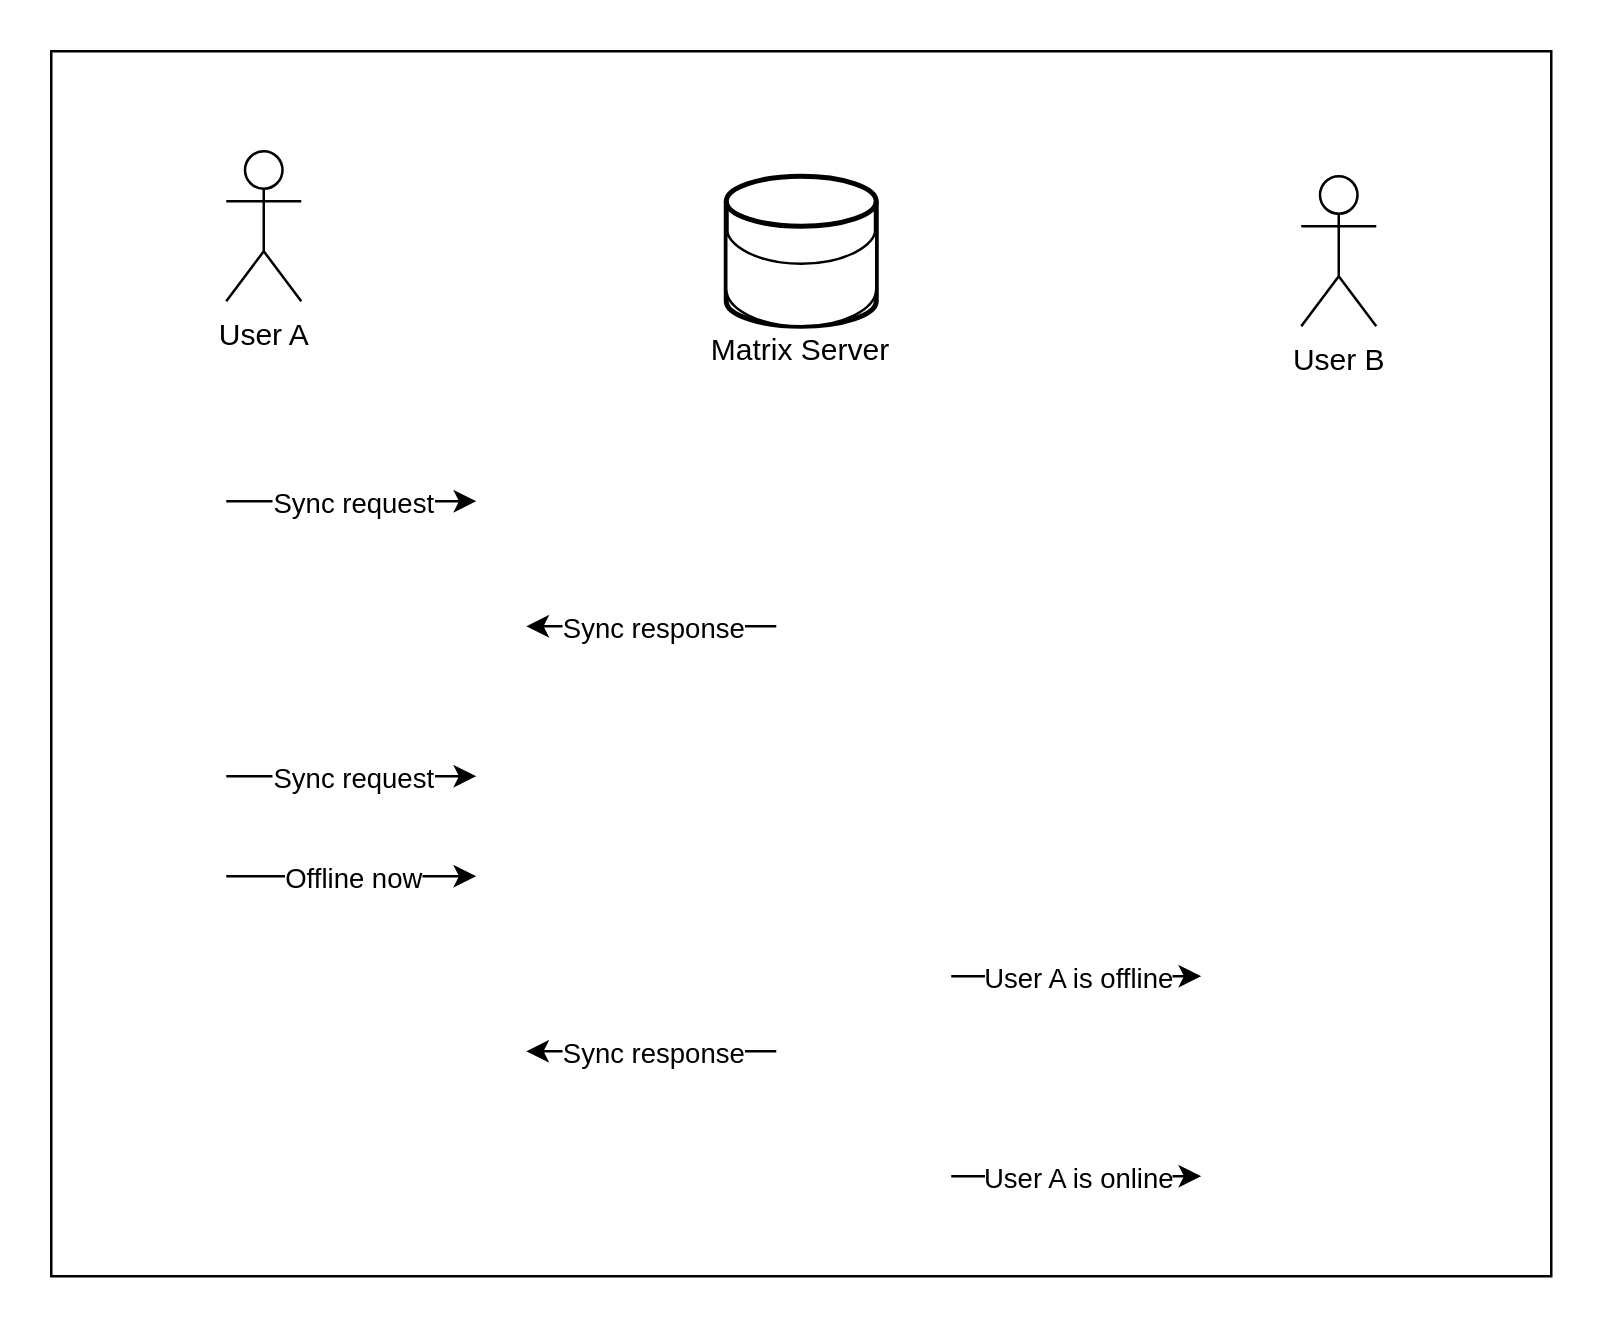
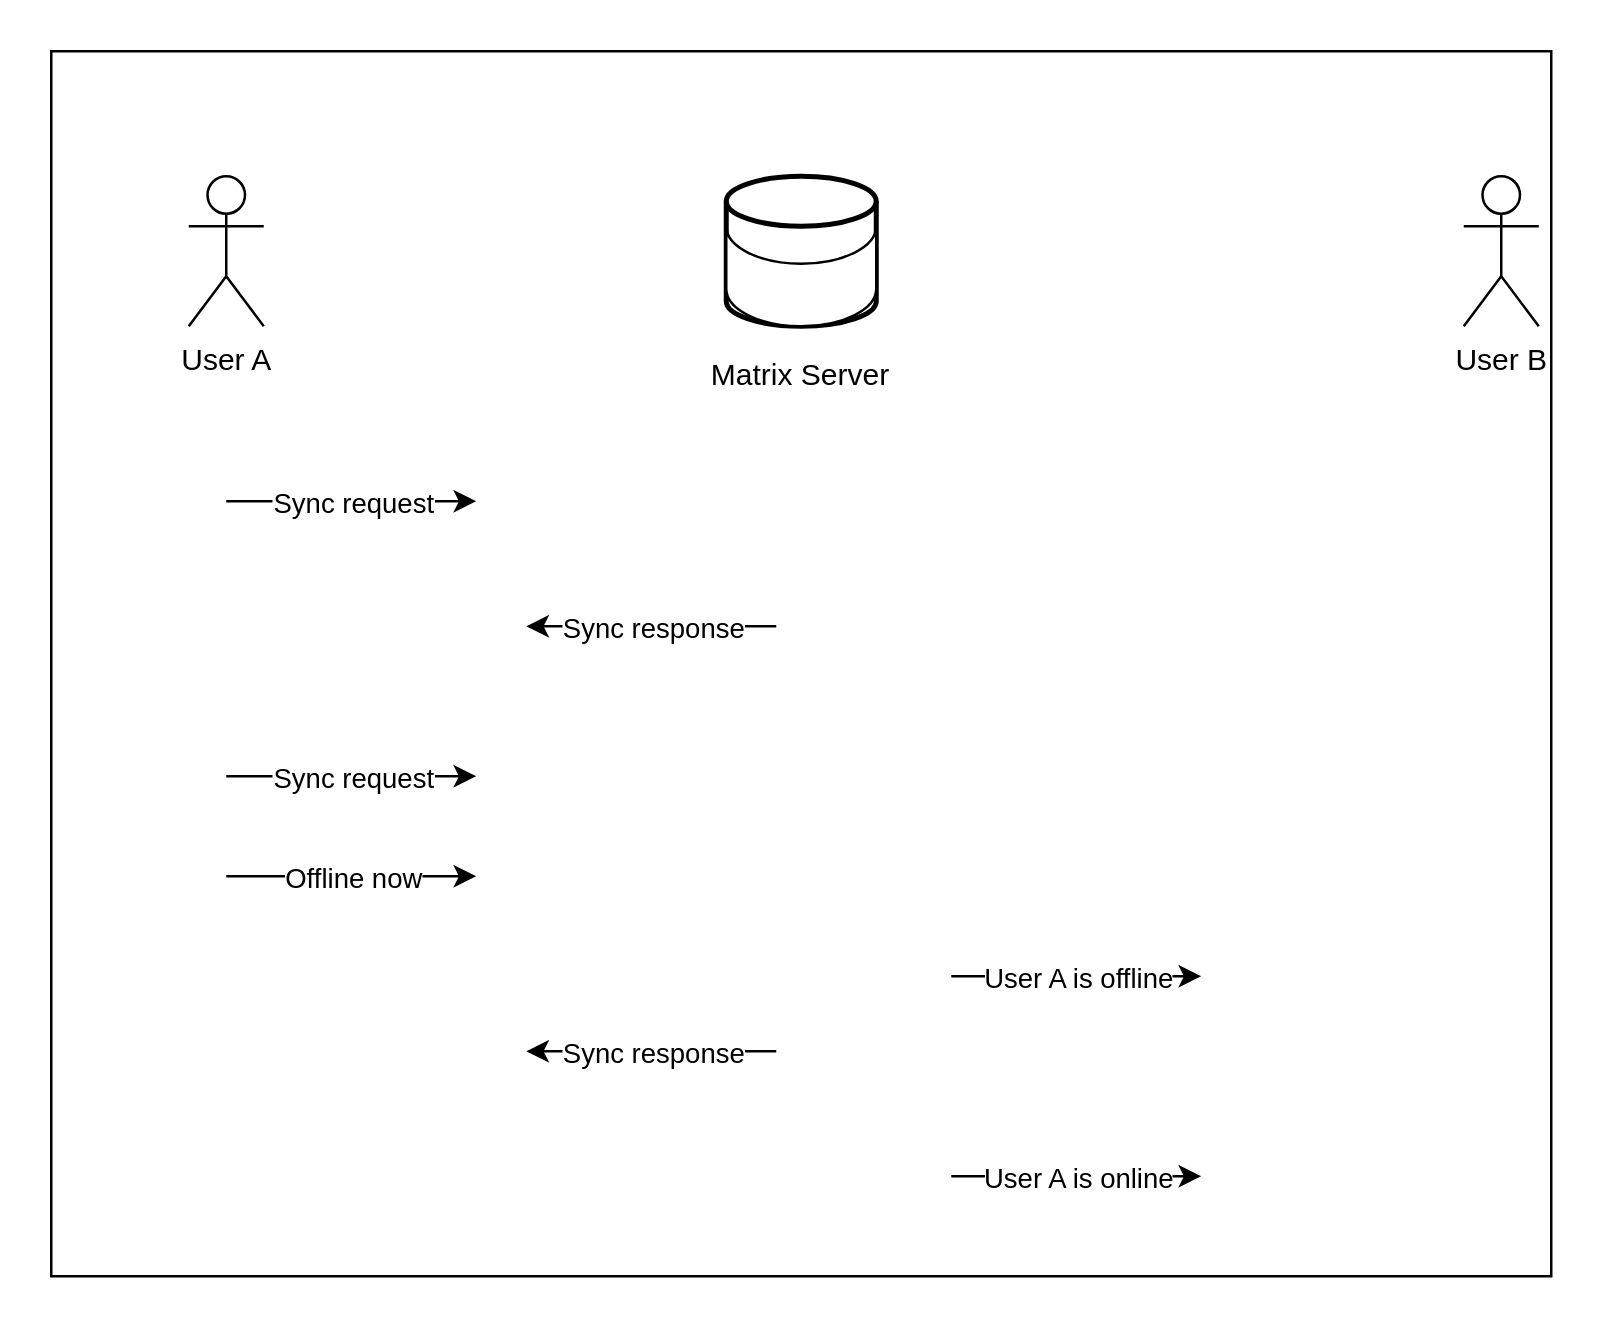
node "User A": moved (264, 226) -> (226, 251)
node "User B": moved (1339, 251) -> (1501, 251)
node "Matrix Server": moved (801, 351) -> (801, 376)
